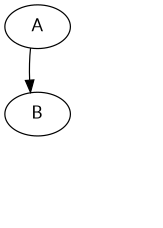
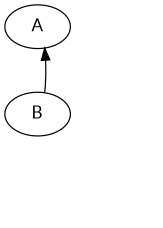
edge "A" -> "B": reversed
